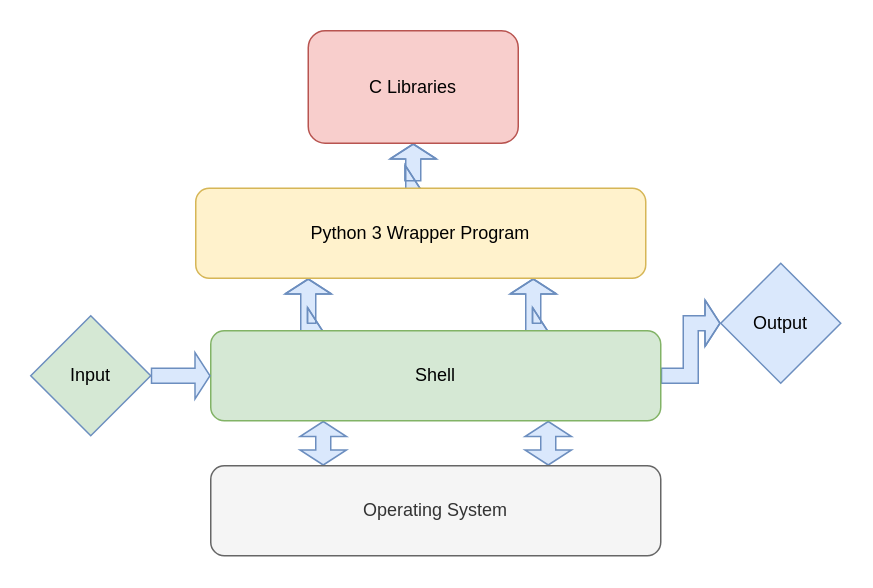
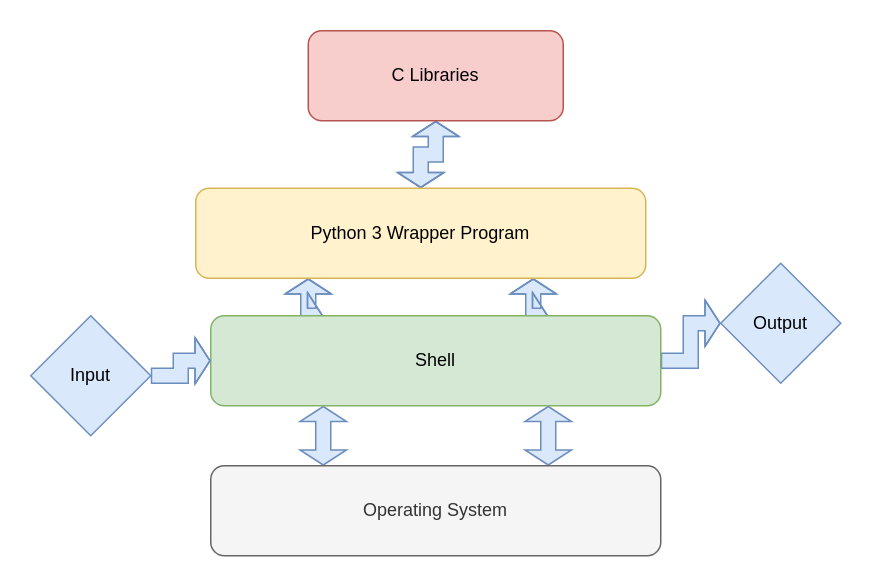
node "C Libraries": size 210x113 -> 255x90
node "Input": fillcolor #d5e8d4 -> #dae8fc
node "Shell": moved (436, 376) -> (436, 361)
